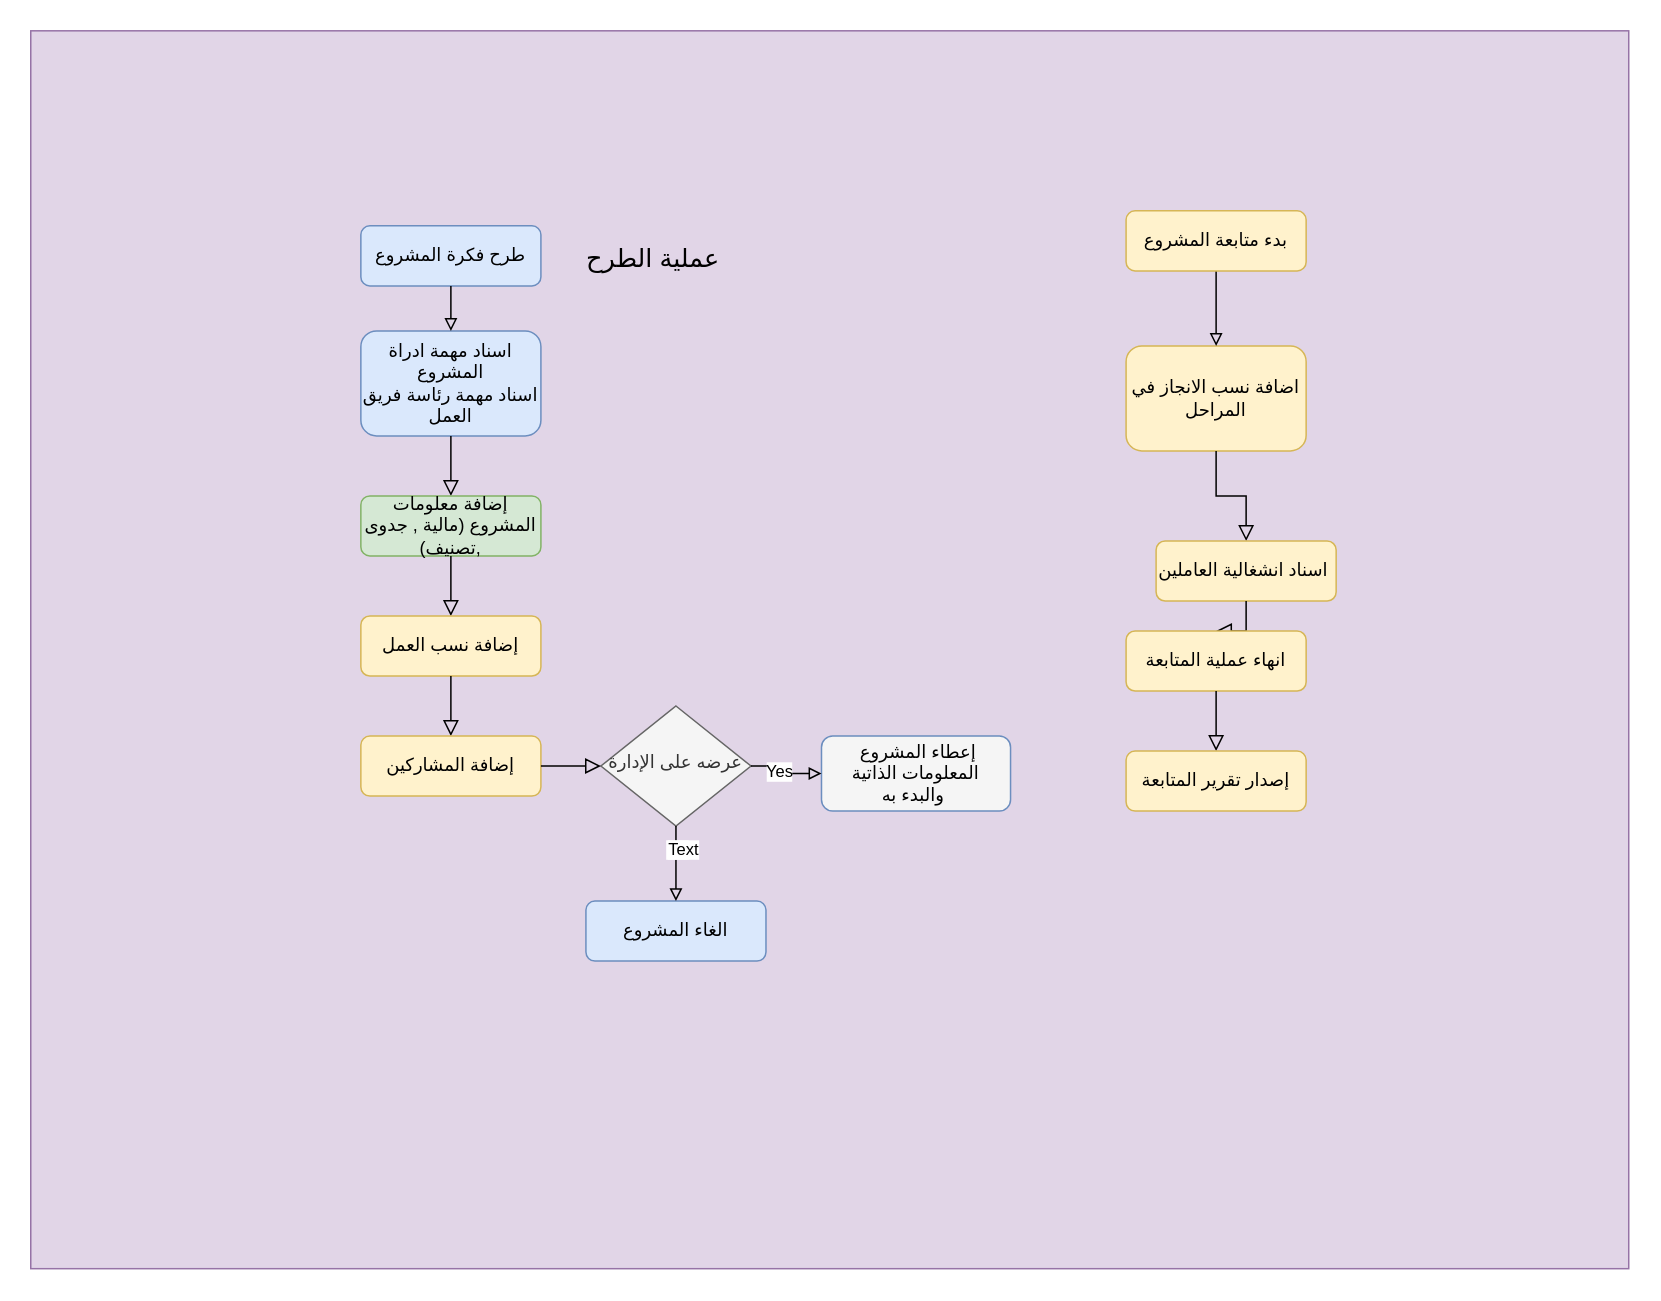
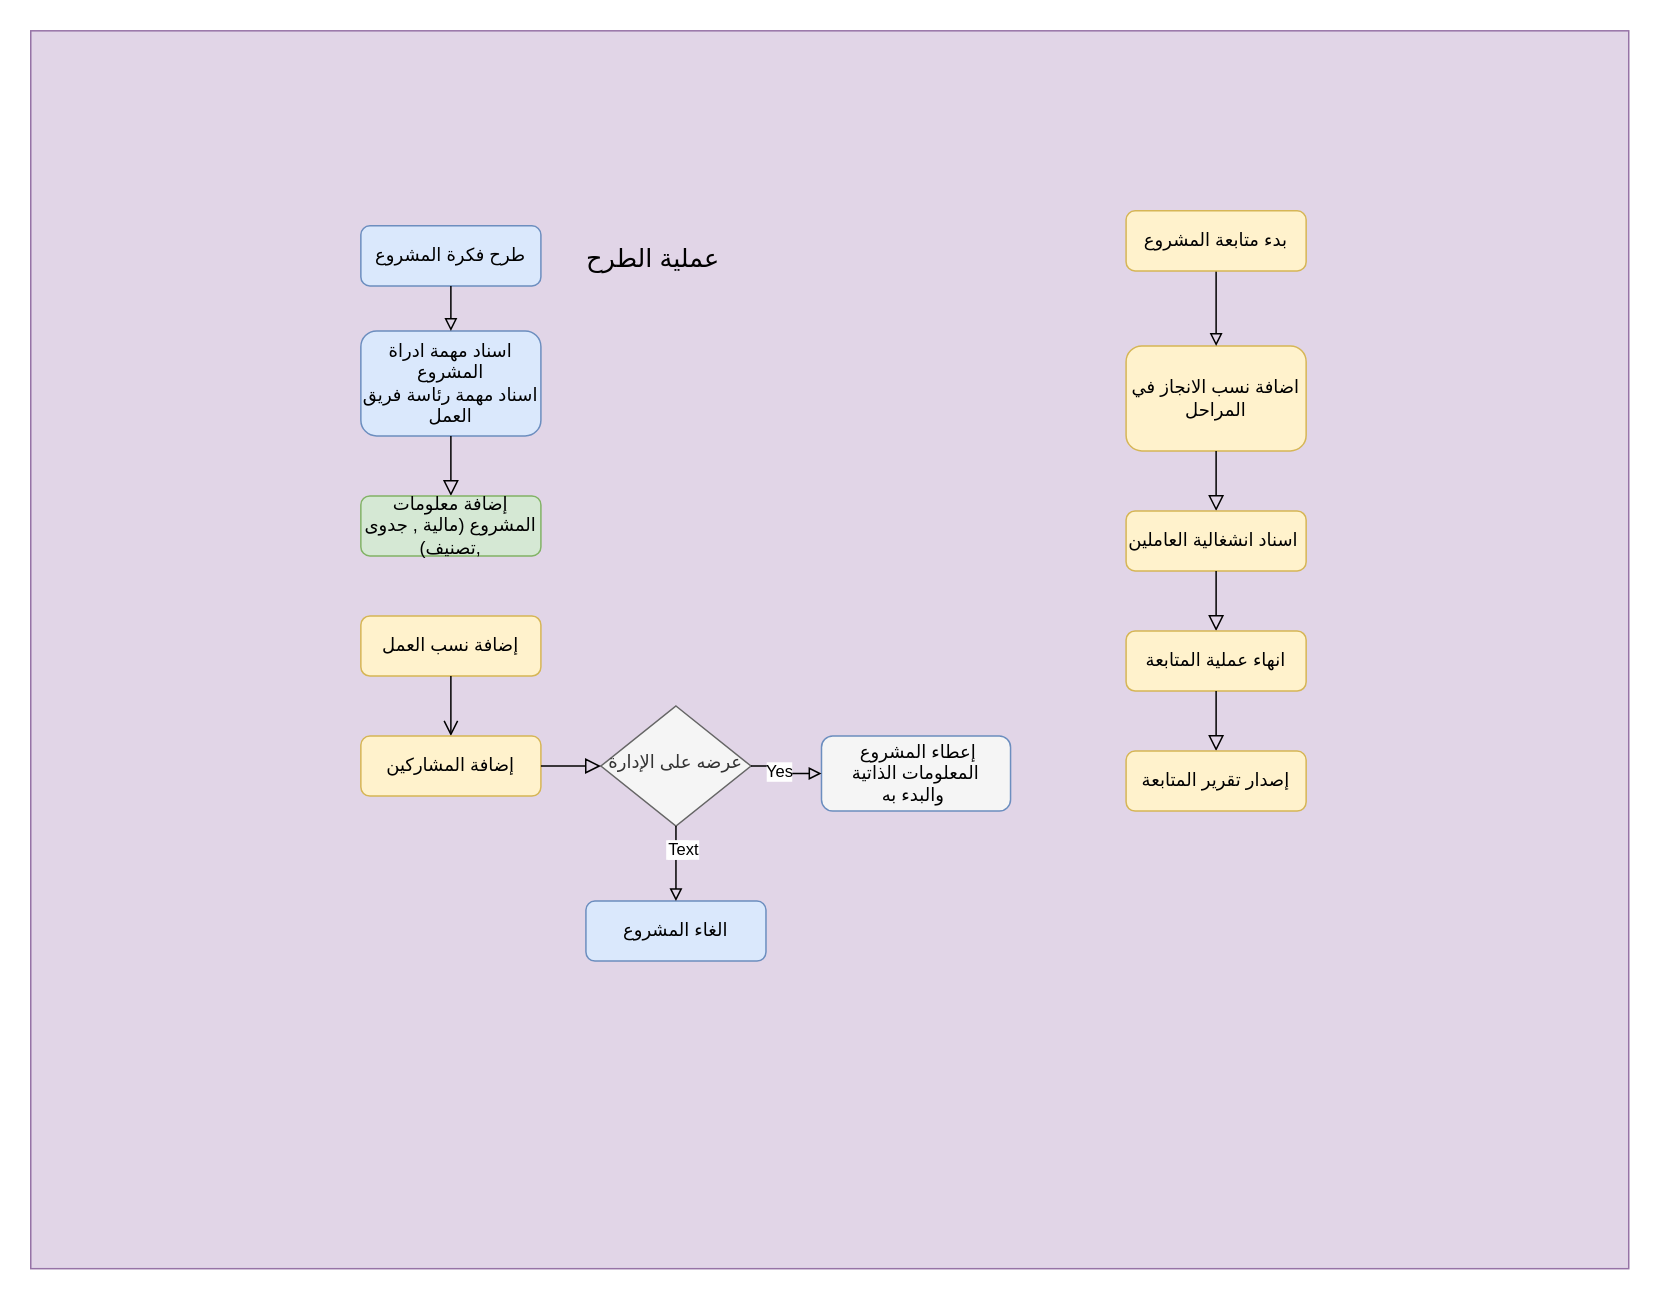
node "اسناد انشغالية العاملين": moved (1246, 571) -> (1216, 541)
edge "إضافة معلومات المشروع (مالية , جدوى ,تصنيف)" -> "إضافة نسب العمل": removed
edge "إضافة نسب العمل" -> "إضافة المشاركين": arrowhead block -> open
